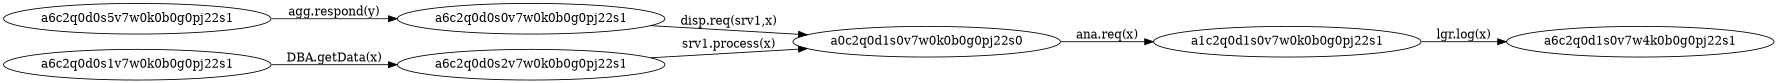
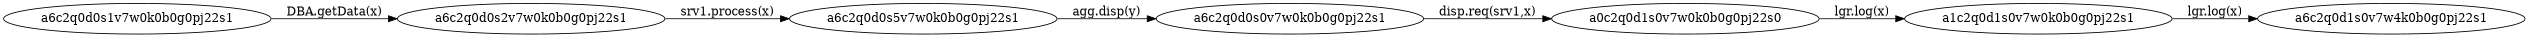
edge "a6c2q0d0s5v7w0k0b0g0pj22s1" -> "a6c2q0d0s0v7w0k0b0g0pj22s1": label "agg.respond(y)" -> "agg.disp(y)"
edge "a0c2q0d1s0v7w0k0b0g0pj22s0" -> "a1c2q0d1s0v7w0k0b0g0pj22s1": label "ana.req(x)" -> "lgr.log(x)"
edge "a6c2q0d0s2v7w0k0b0g0pj22s1" -> "a0c2q0d1s0v7w0k0b0g0pj22s0": now "a6c2q0d0s2v7w0k0b0g0pj22s1" -> "a6c2q0d0s5v7w0k0b0g0pj22s1"
